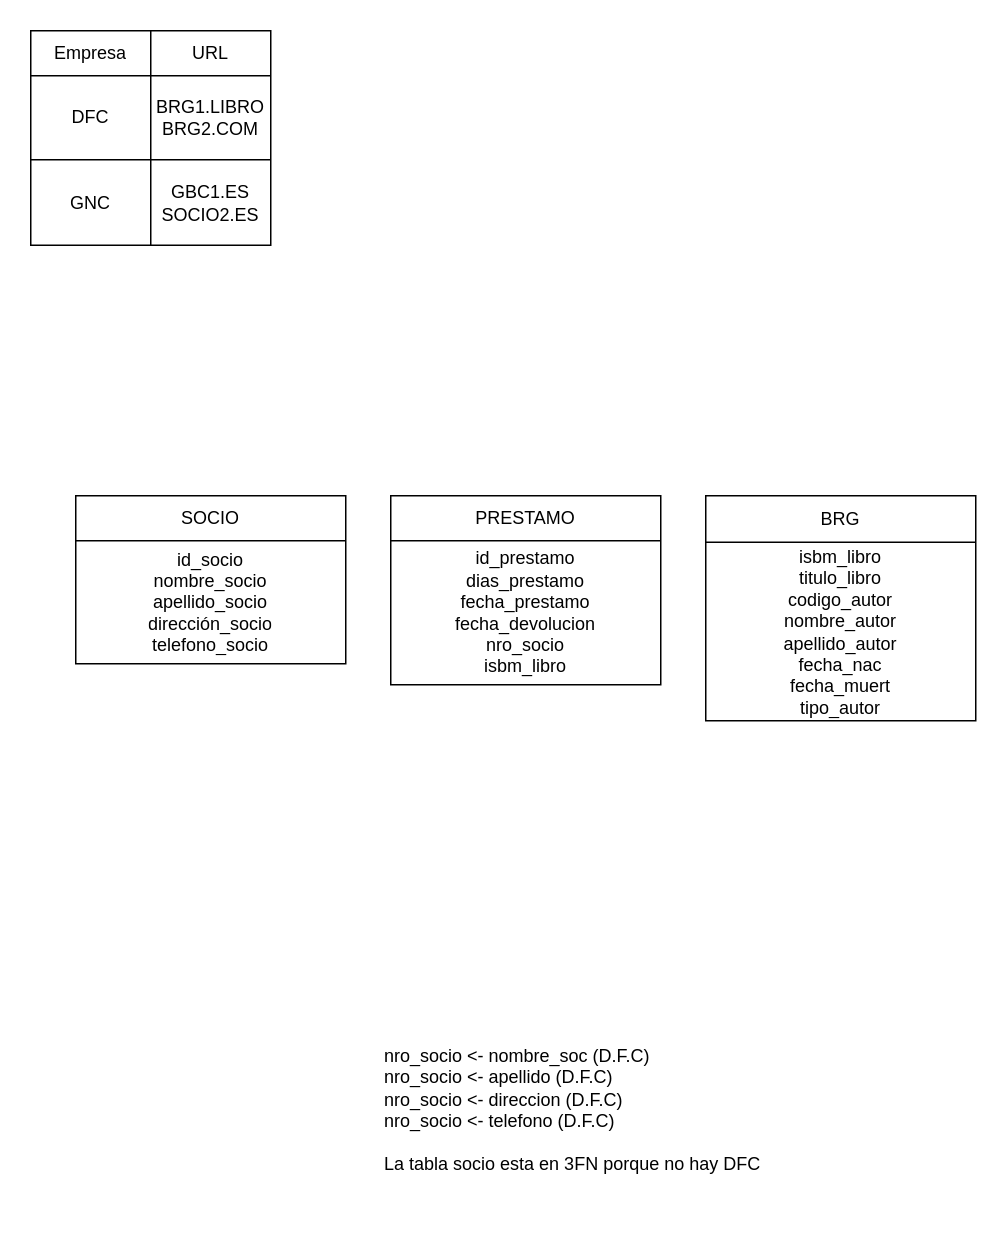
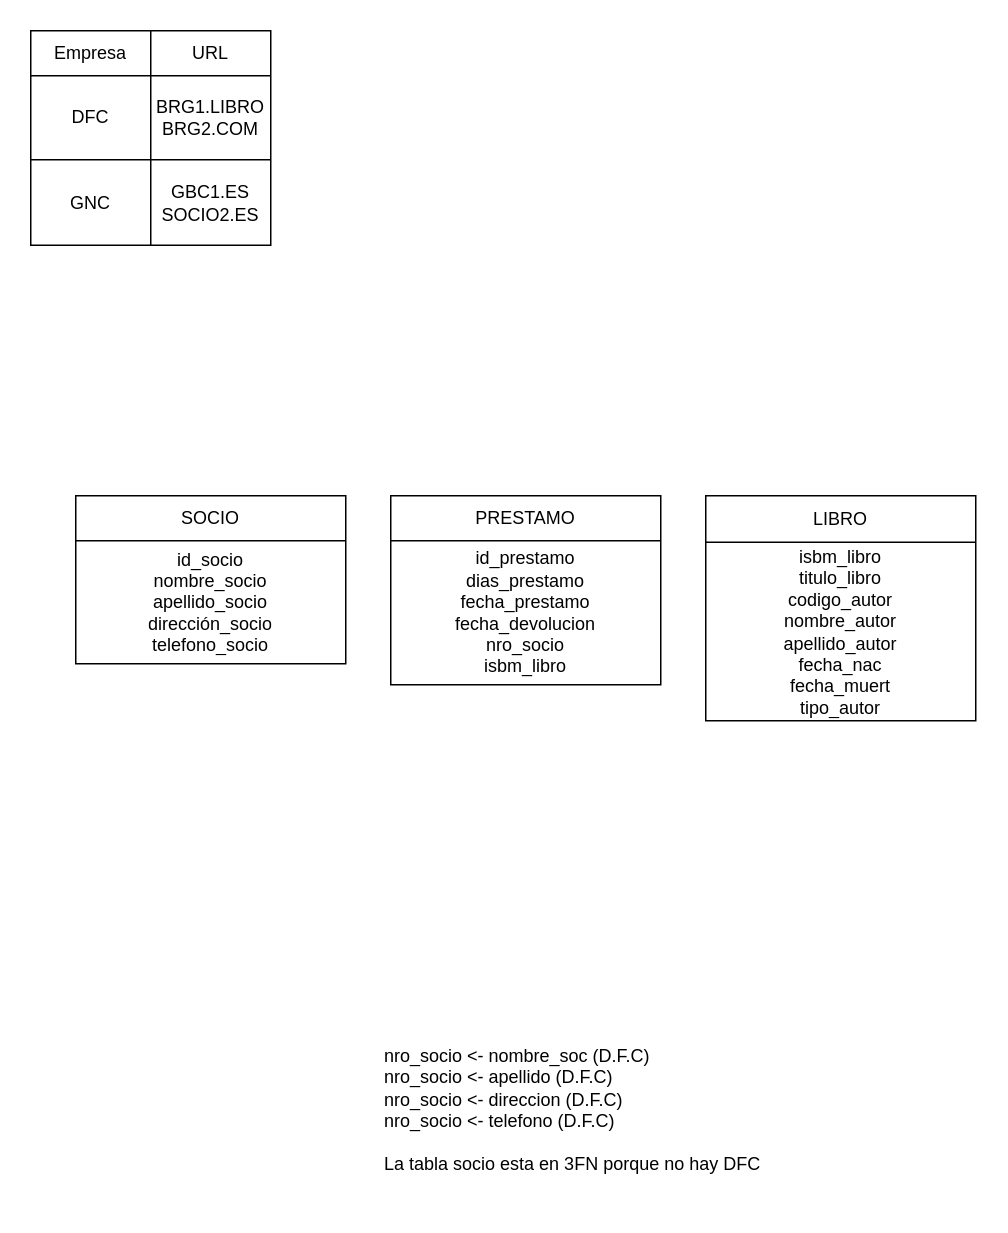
node "BRG": label "BRG" -> "LIBRO"
